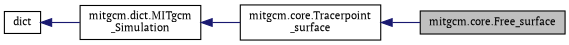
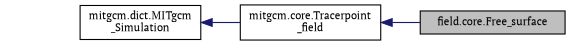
node "dict": removed
node "mitgcm.core.Tracerpoint _surface": label "mitgcm.core.Tracerpoint _surface" -> "mitgcm.core.Tracerpoint _field"
node "mitgcm.core.Free_surface": label "mitgcm.core.Free_surface" -> "field.core.Free_surface"
